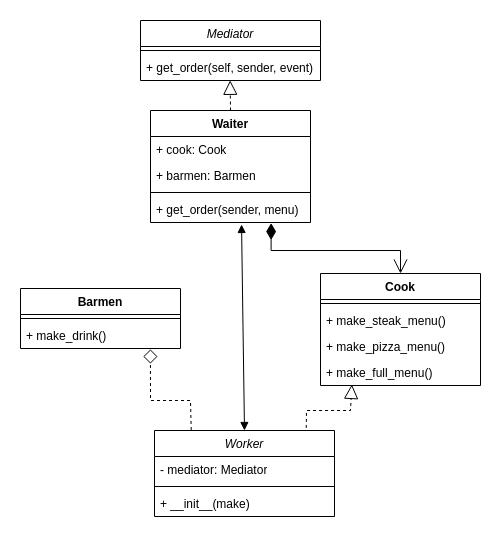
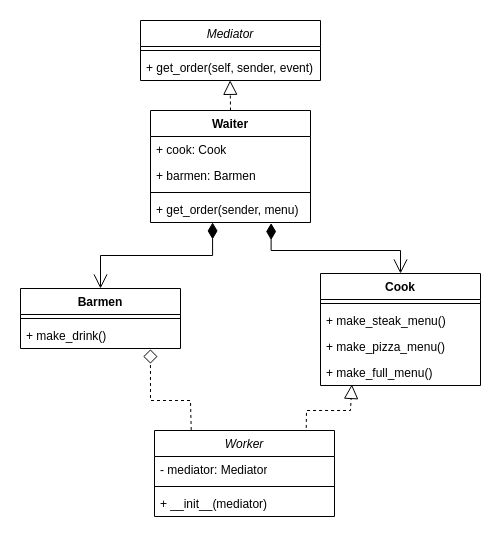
edge "+ get_order(sender, menu)" -- "Barmen": added
edge "+ get_order(sender, menu)" -- "Worker": removed
node "+ __init__(make)": label "+ __init__(make)" -> "+ __init__(mediator)"
